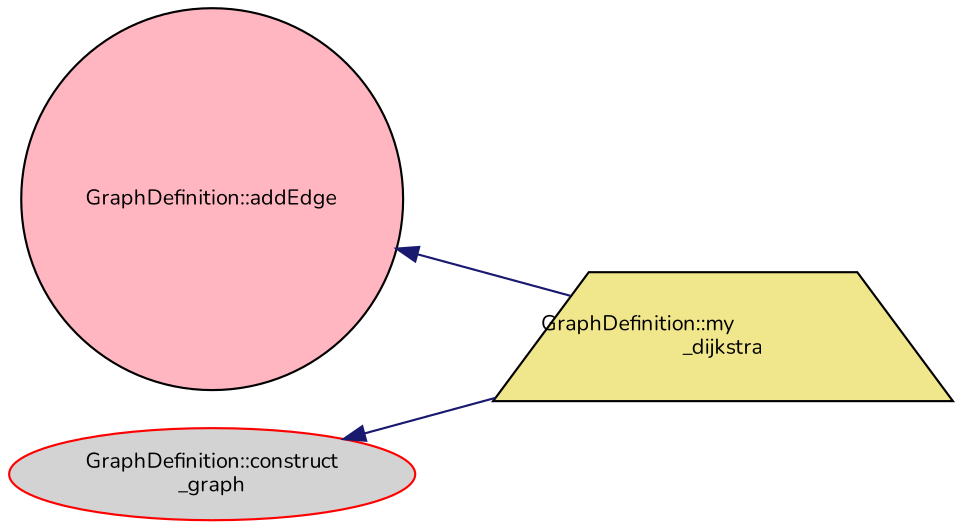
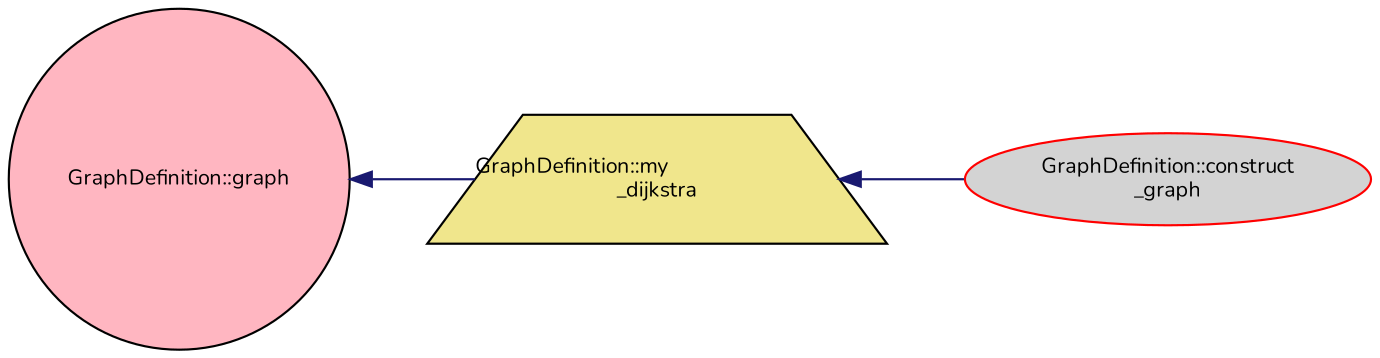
node "GraphDefinition::addEdge": label "GraphDefinition::addEdge" -> "GraphDefinition::graph"
edge "GraphDefinition::my _dijkstra" -> "GraphDefinition::construct _graph": reversed
